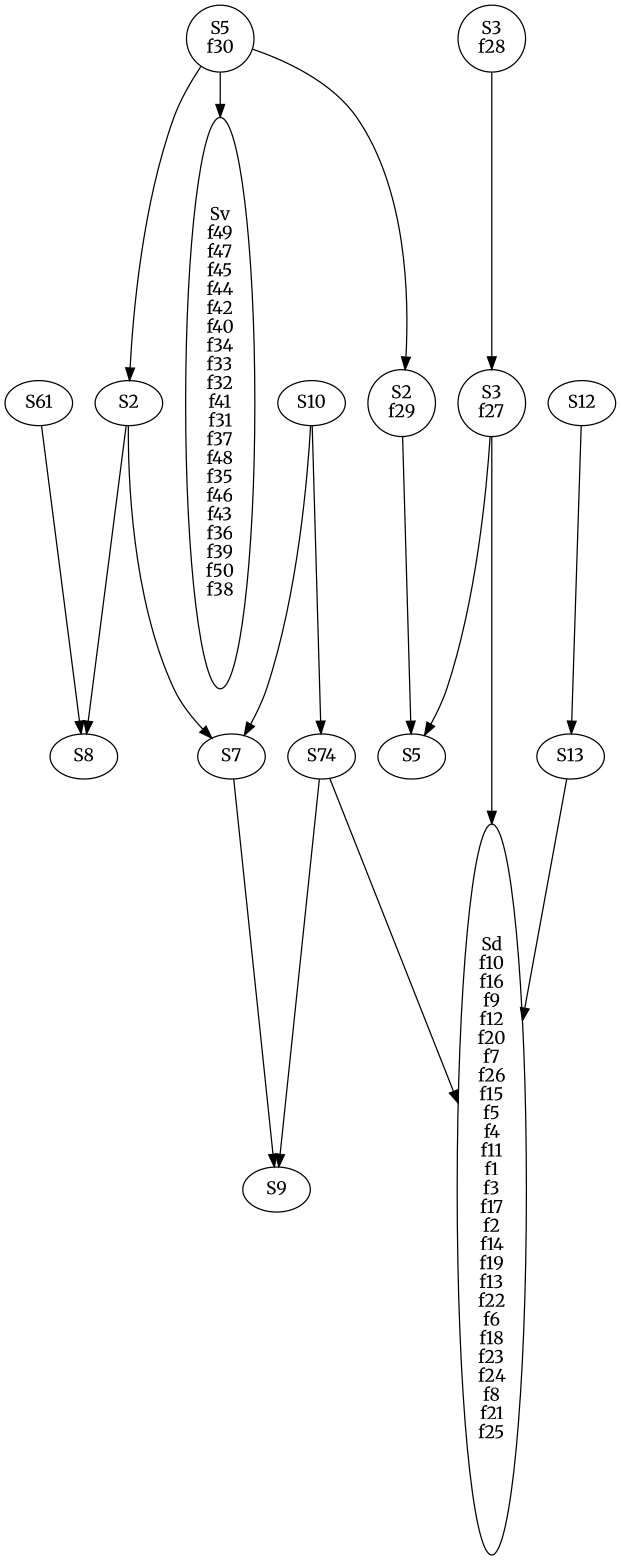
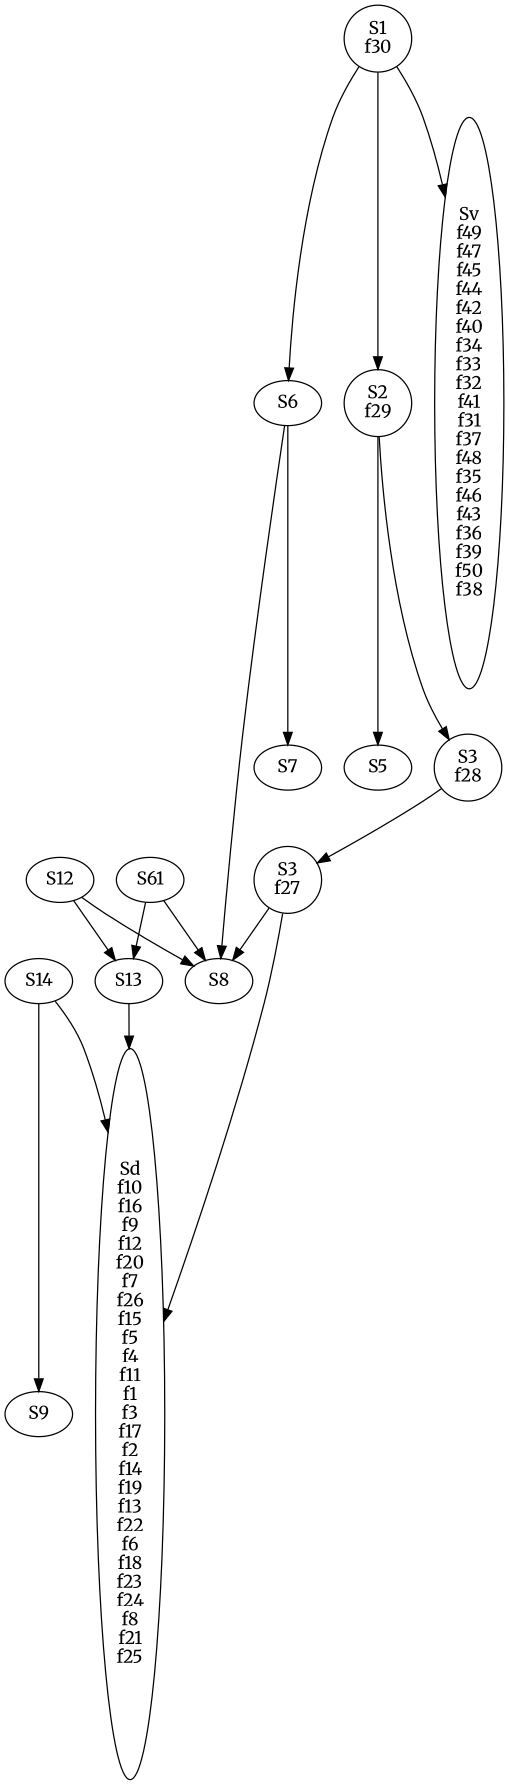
node "S5 f30": label "S5 f30" -> "S1 f30"
node "S2": label "S2" -> "S6"
node "S10": removed
edge "S3 f27" -> "S5": now "S3 f27" -> "S8"
edge "S2 f29" -> "S3 f28": added
node "S74": label "S74" -> "S14"
edge "S61" -> "S13": added
edge "S12" -> "S8": added
edge "S7" -> "S9": removed
